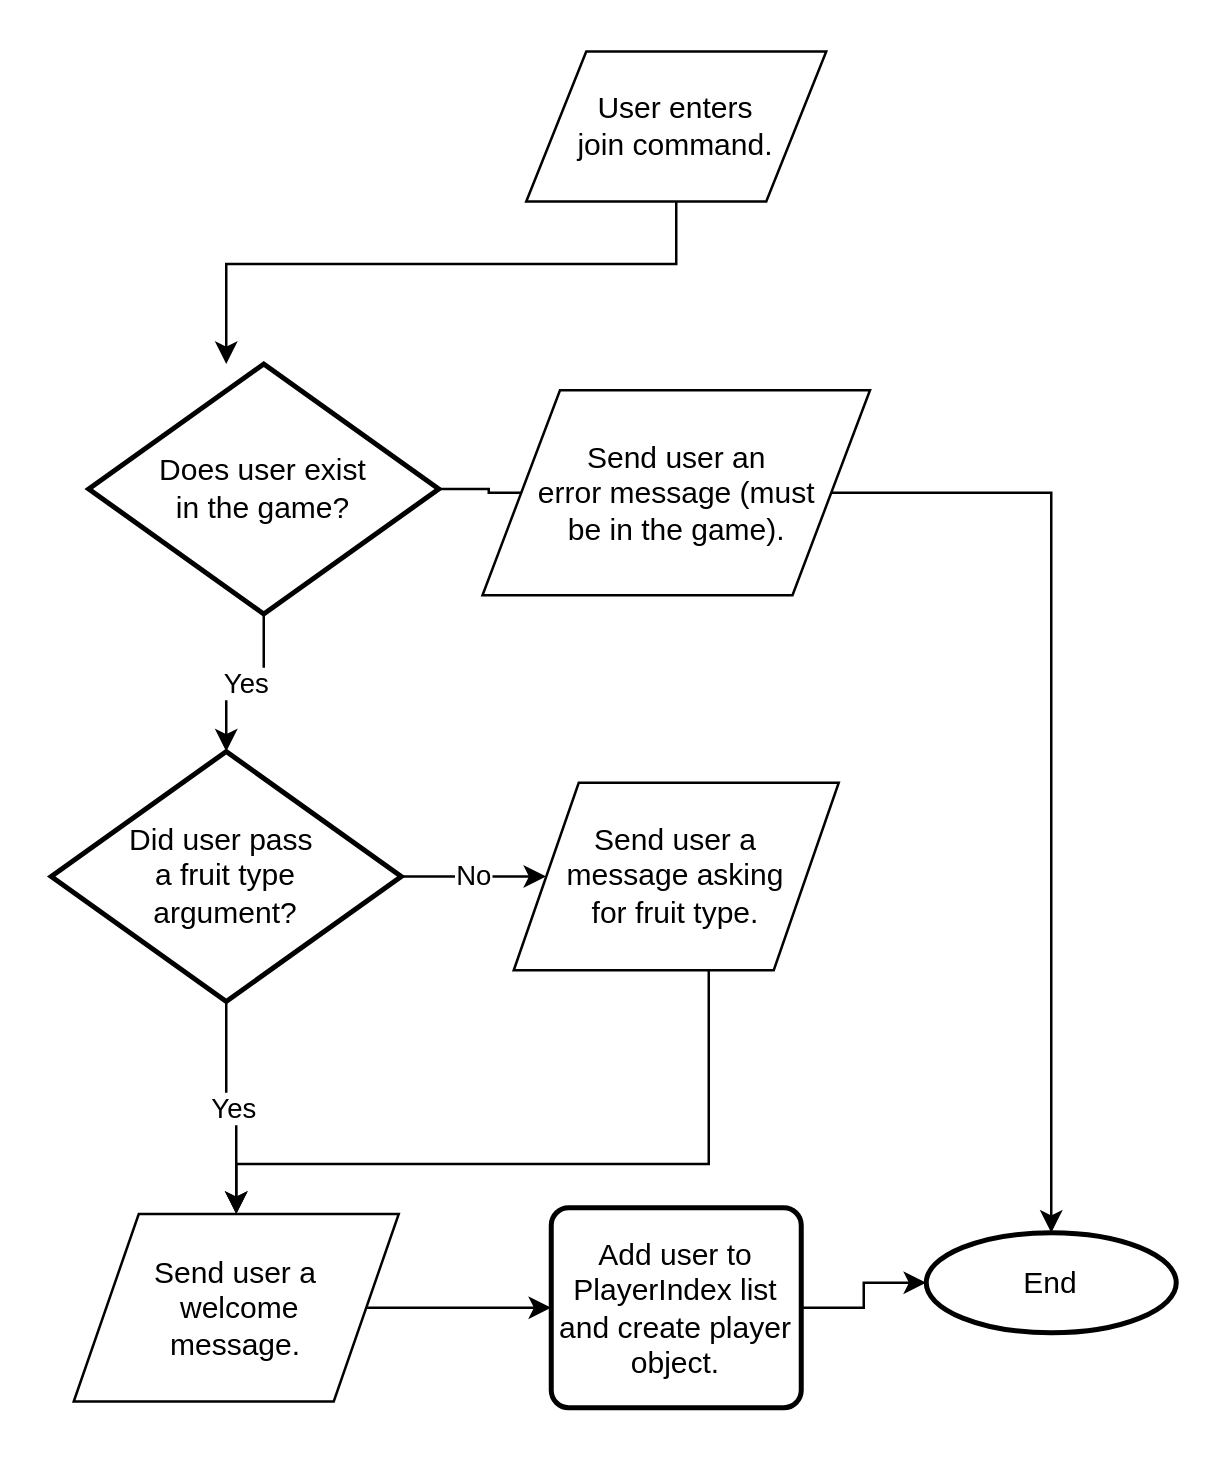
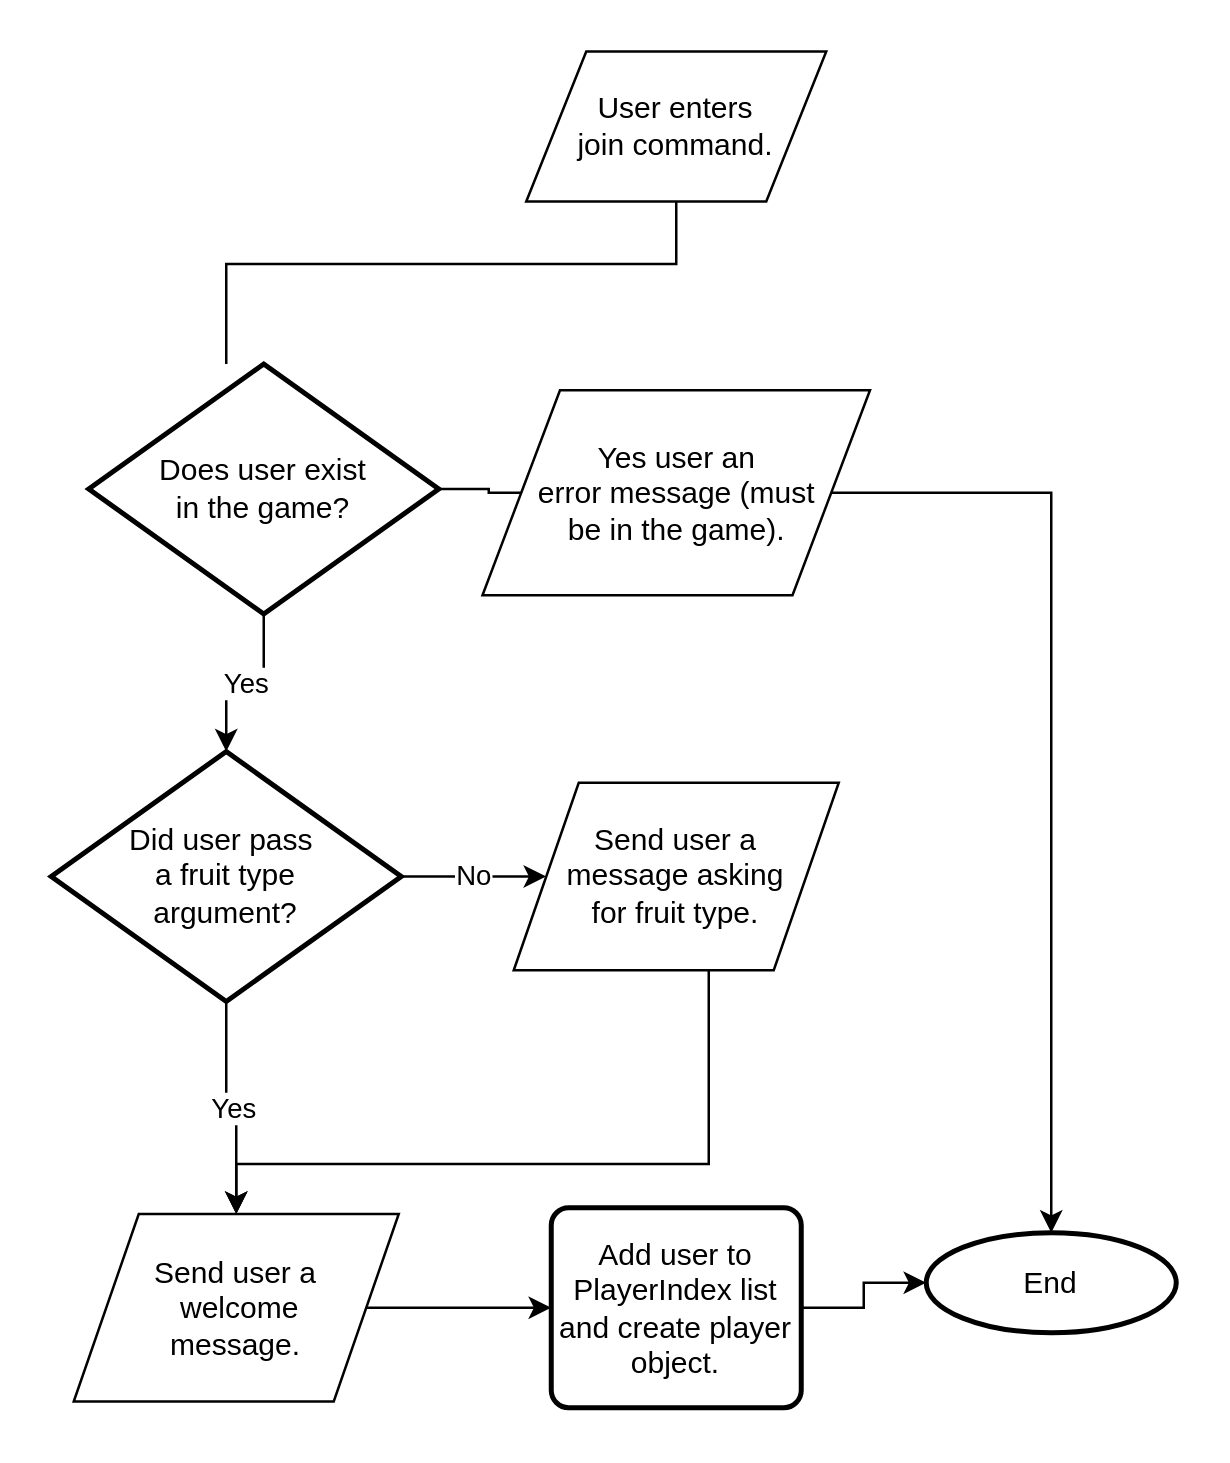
edge "User enters join command." -> "Does user exist in the game?": arrowhead classic -> none
node "Send user an error message (must be in the game).": label "Send user an error message (must be in the game)." -> "Yes user an error message (must be in the game)."
